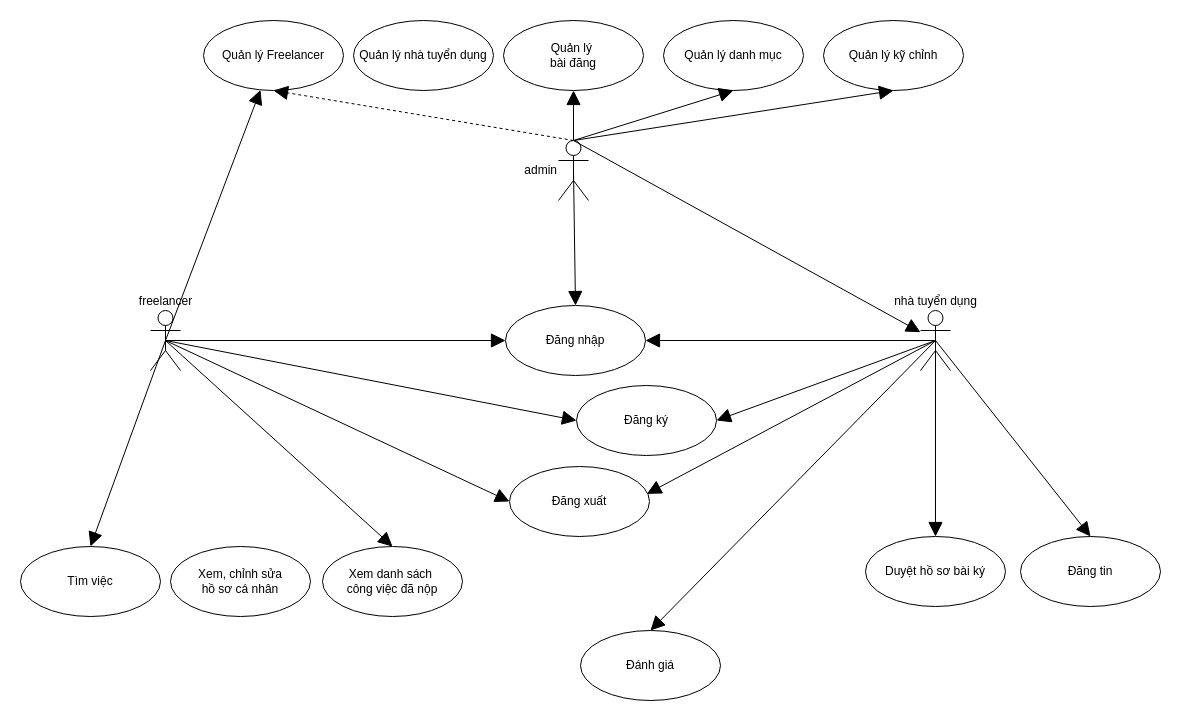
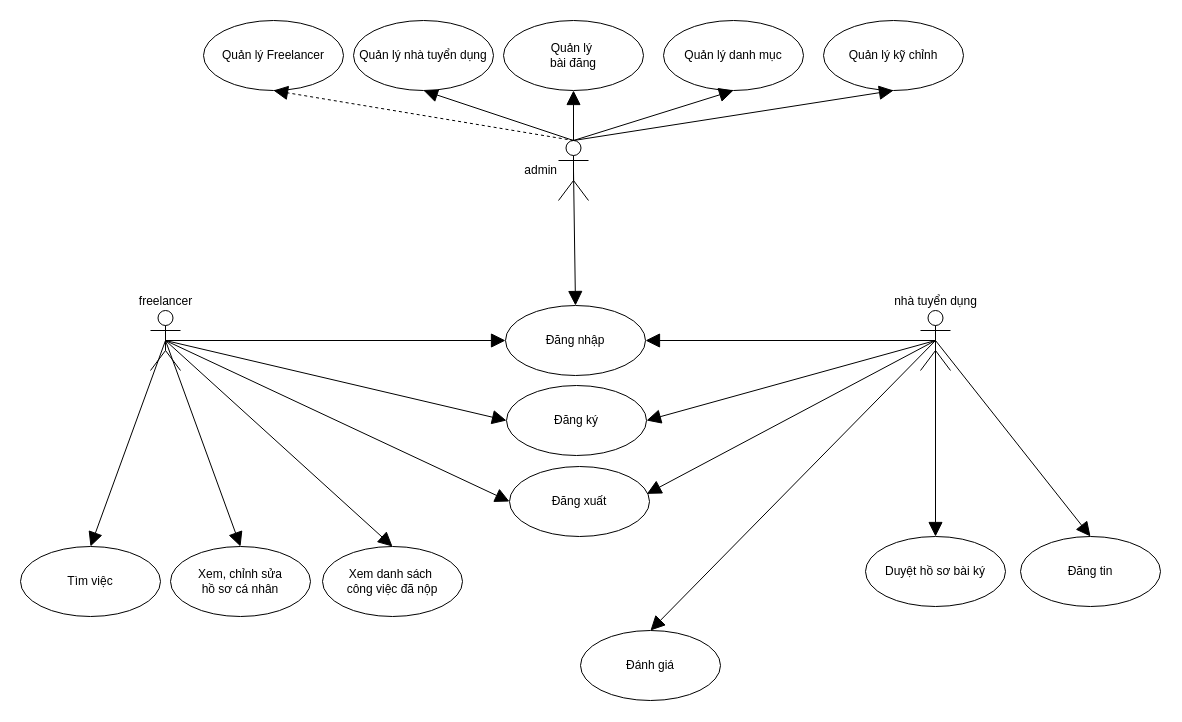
edge "freelancer" -> "Quản lý Freelancer": now "freelancer" -> "Xem, chỉnh sửa hồ sơ cá nhân"
edge "admin" -> "nhà tuyển dụng": now "admin" -> "Quản lý nhà tuyển dụng"
node "Đăng ký": moved (647, 421) -> (577, 421)
